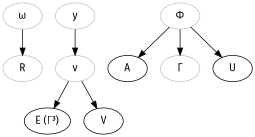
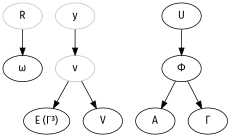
node "ω": color grey -> black
node "Φ": color grey -> black
edge "ω" -> "R": reversed
edge "Φ" -> "U": reversed
node "Γ": color grey -> black
